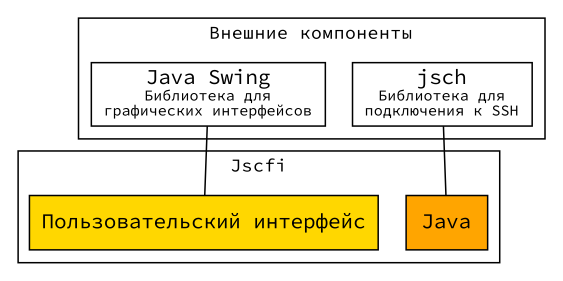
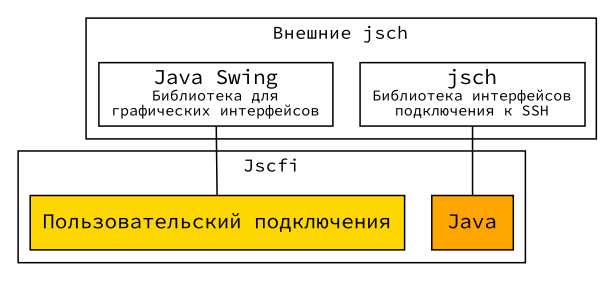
cluster "Внешние компоненты": label "Внешние компоненты" -> "Внешние jsch"
node "jsch": text "Библиотека для" -> "Библиотека интерфейсов"
node "Пользовательский интерфейс": label "Пользовательский интерфейс" -> "Пользовательский подключения"
